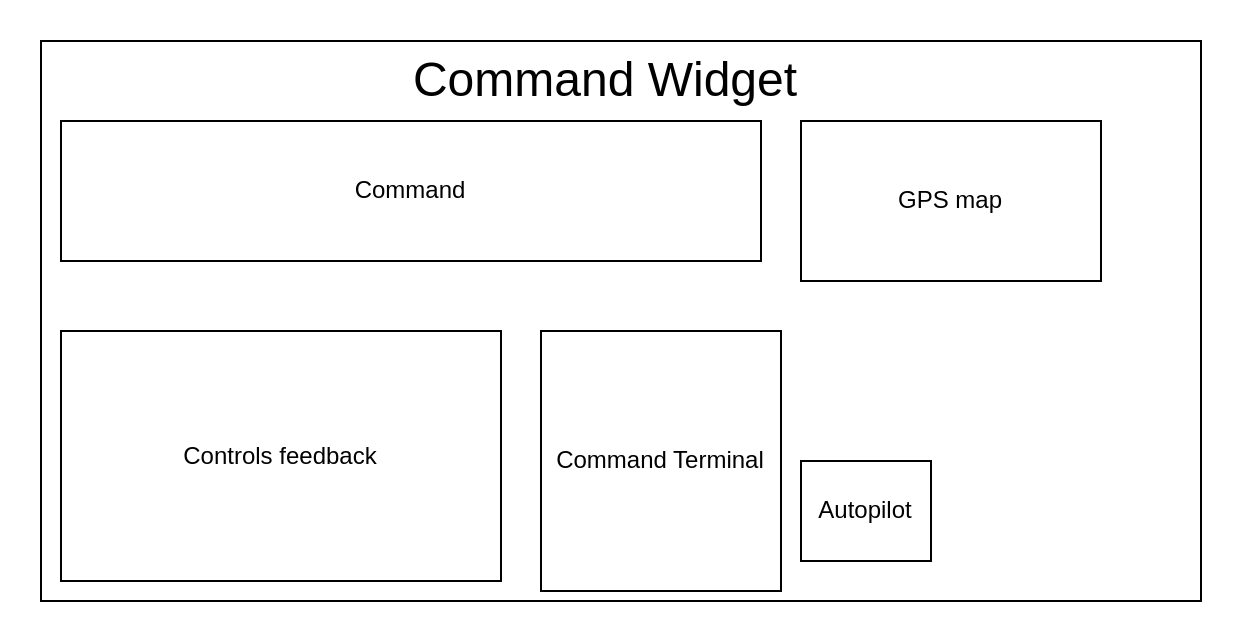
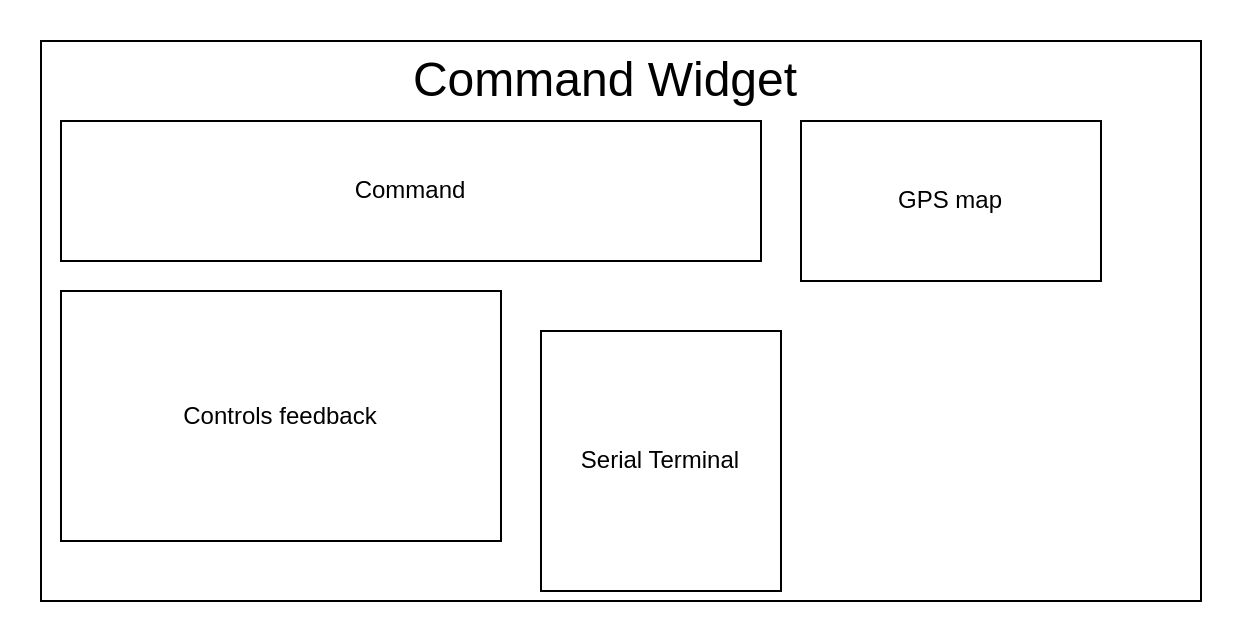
node "Controls feedback": moved (281, 456) -> (281, 416)
node "Command Terminal": label "Command Terminal" -> "Serial Terminal"
node "Autopilot": removed
